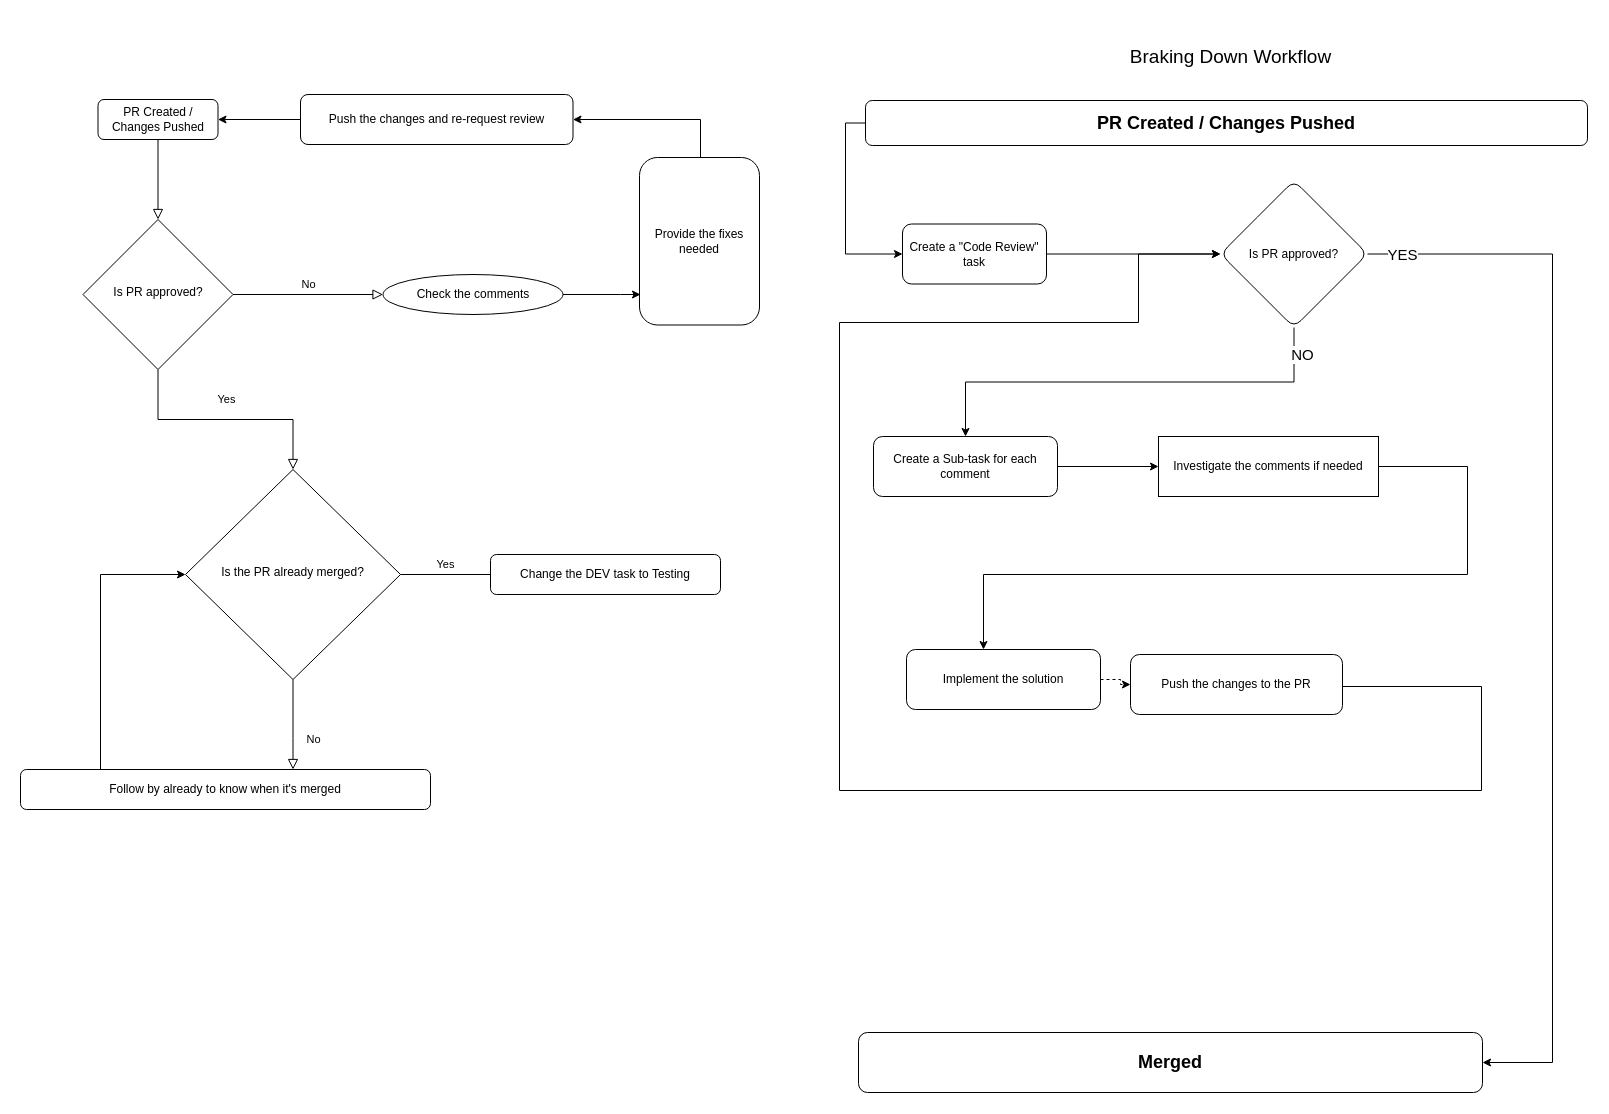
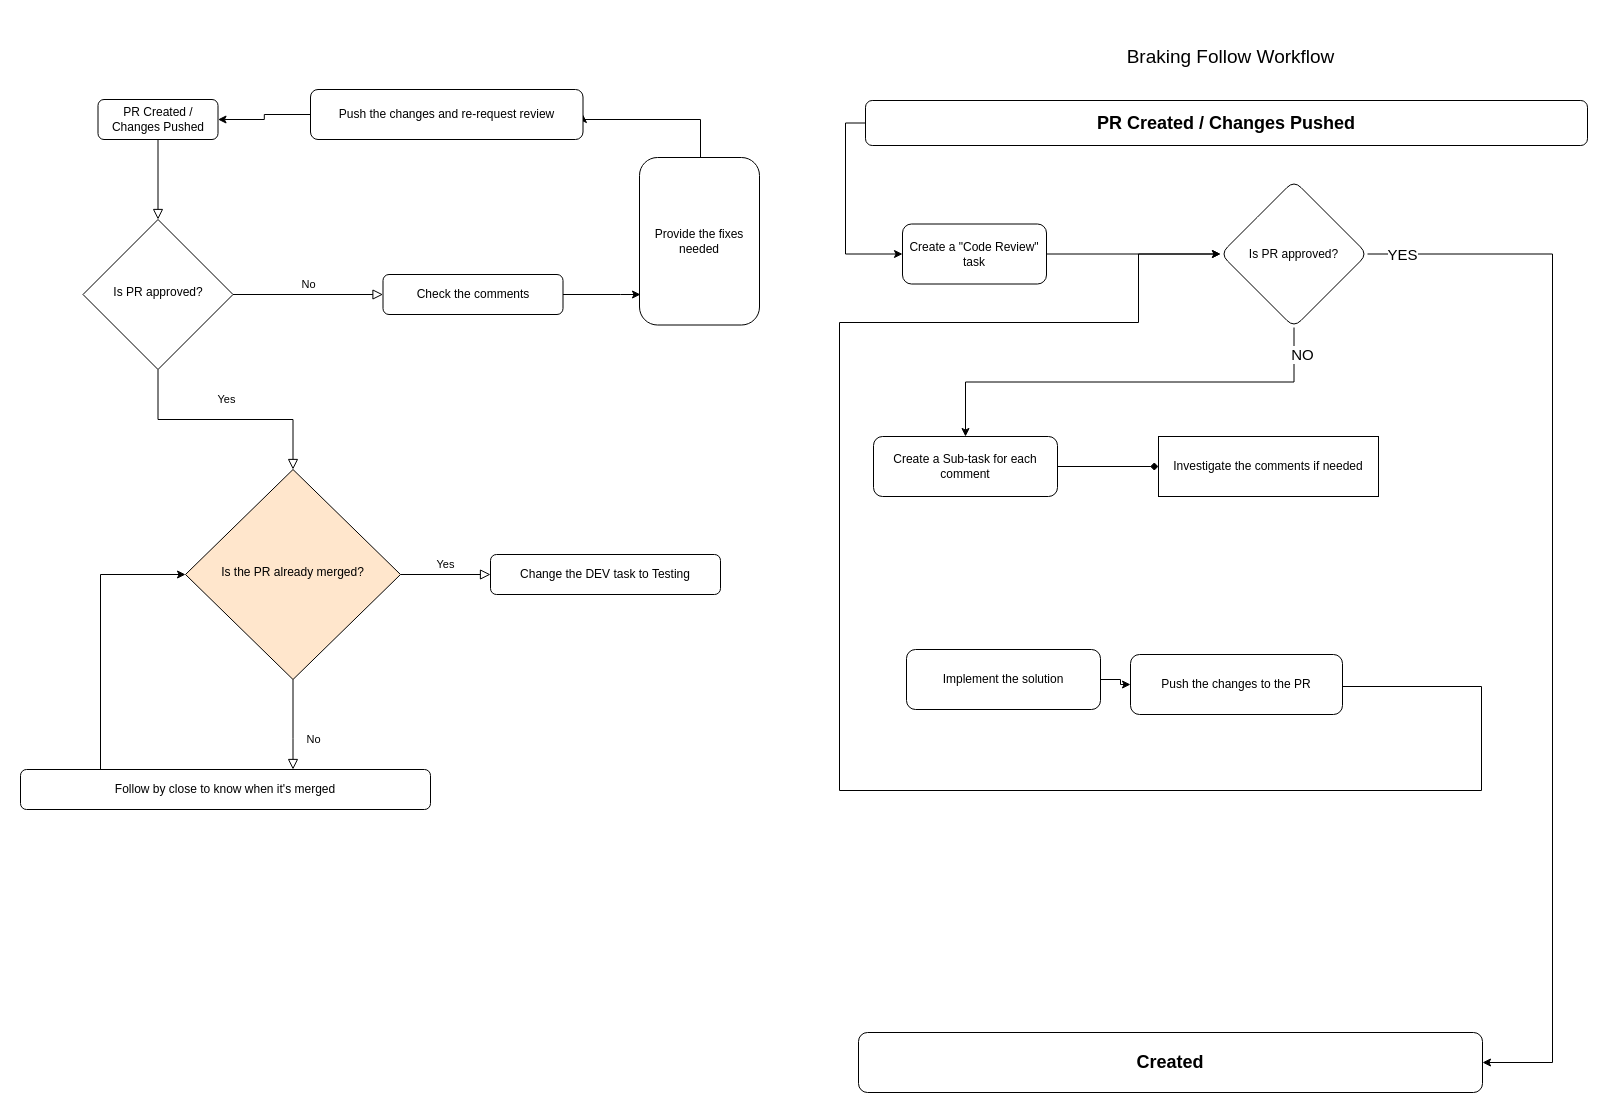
node "Braking Down Workflow": label "Braking Down Workflow" -> "Braking Follow Workflow"
node "Push the changes and re-request review": moved (437, 120) -> (447, 115)
node "Check the comments": shape ellipse -> rounded rectangle
edge "Create a Sub-task for each comment" -> "Investigate the comments if needed": arrowhead classic -> diamond
node "Is the PR already merged?": fillcolor #ffffff -> #ffe6cc
edge "Is the PR already merged?" -- "Change the DEV task to Testing": arrowhead none -> block
edge "Investigate the comments if needed" -> "Implement the solution": removed
edge "Implement the solution" -> "Push the changes to the PR": style dashed -> solid
node "Follow by already to know when it's merged": label "Follow by already to know when it's merged" -> "Follow by close to know when it's merged"
node "Merged": label "Merged" -> "Created"
